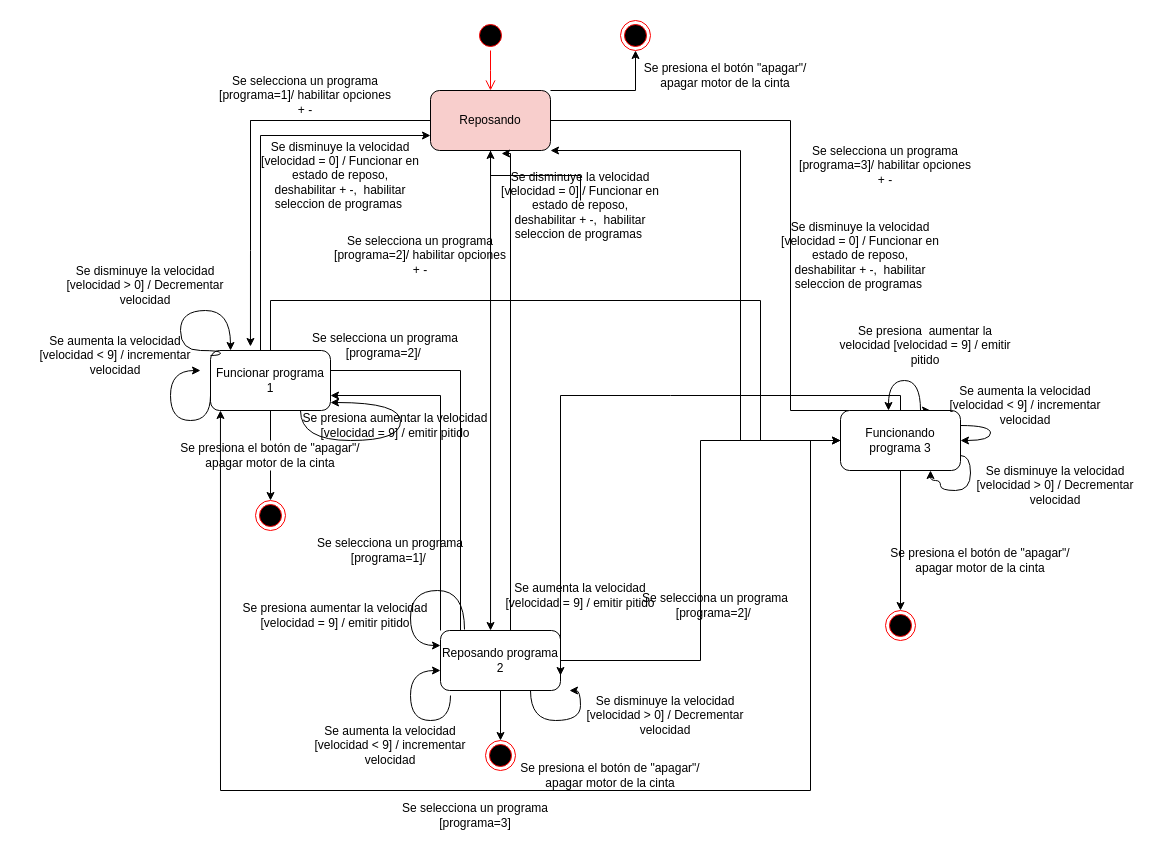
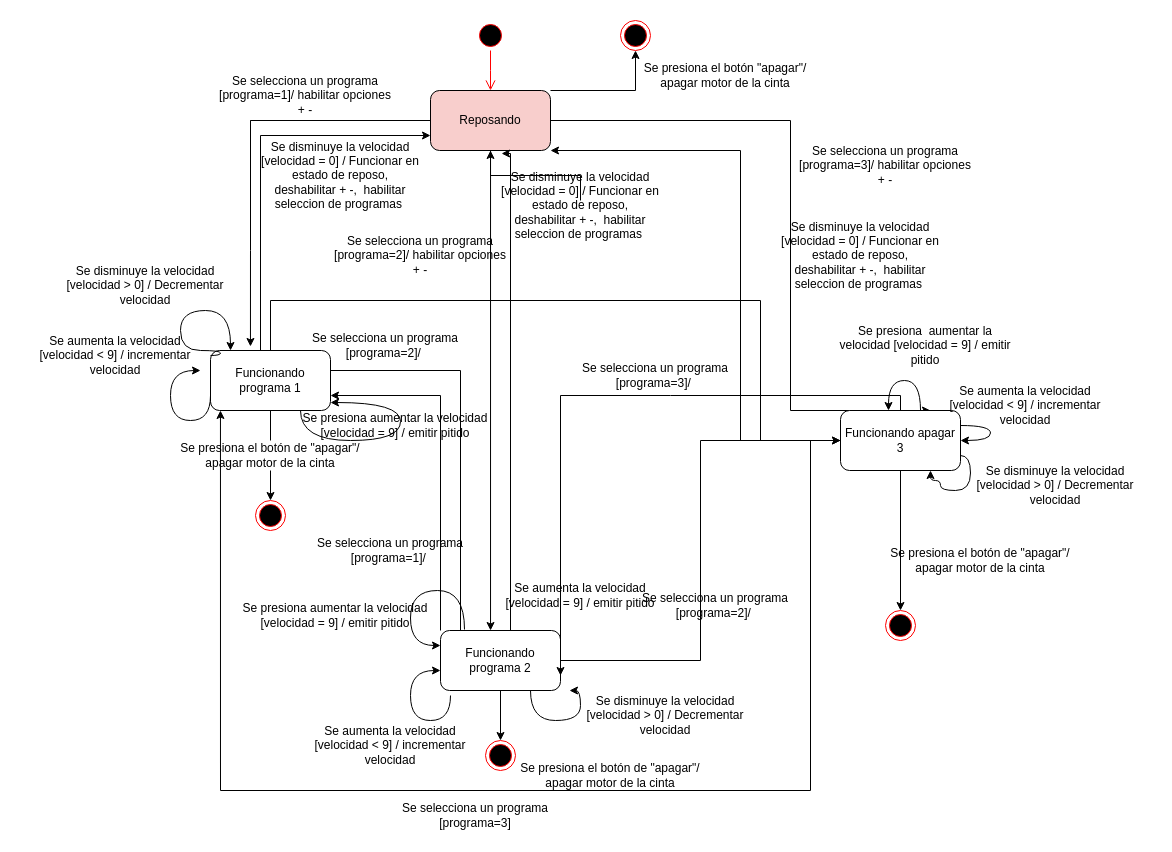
node "Se selecciona un programa [programa=3]/": added
node "Funcionar programa 1": label "Funcionar programa 1" -> "Funcionando programa 1"
node "Funcionando programa 3": label "Funcionando programa 3" -> "Funcionando apagar 3"
node "Reposando programa 2": label "Reposando programa 2" -> "Funcionando programa 2"
